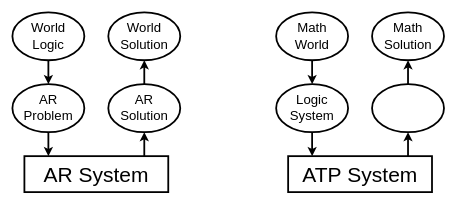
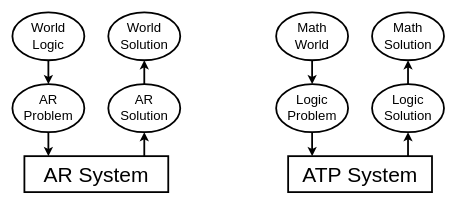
node "Logic System": label "Logic System" -> "Logic Problem"
node "Logic Solution": added
